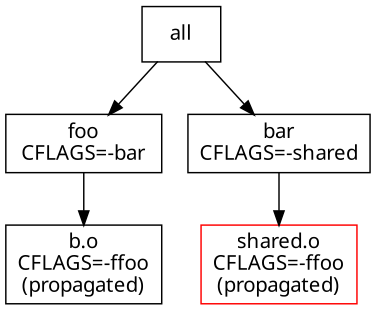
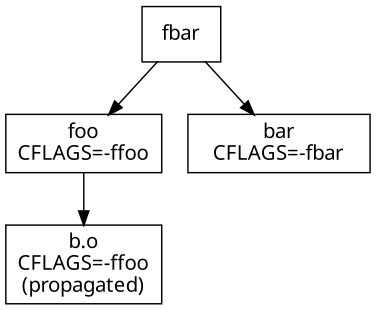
node "all": label "all" -> "fbar"
node "foo CFLAGS=-bar": label "foo CFLAGS=-bar" -> "foo CFLAGS=-ffoo"
node "bar CFLAGS=-shared": label "bar CFLAGS=-shared" -> "bar CFLAGS=-fbar"
node "shared.o CFLAGS=-ffoo (propagated)": removed
